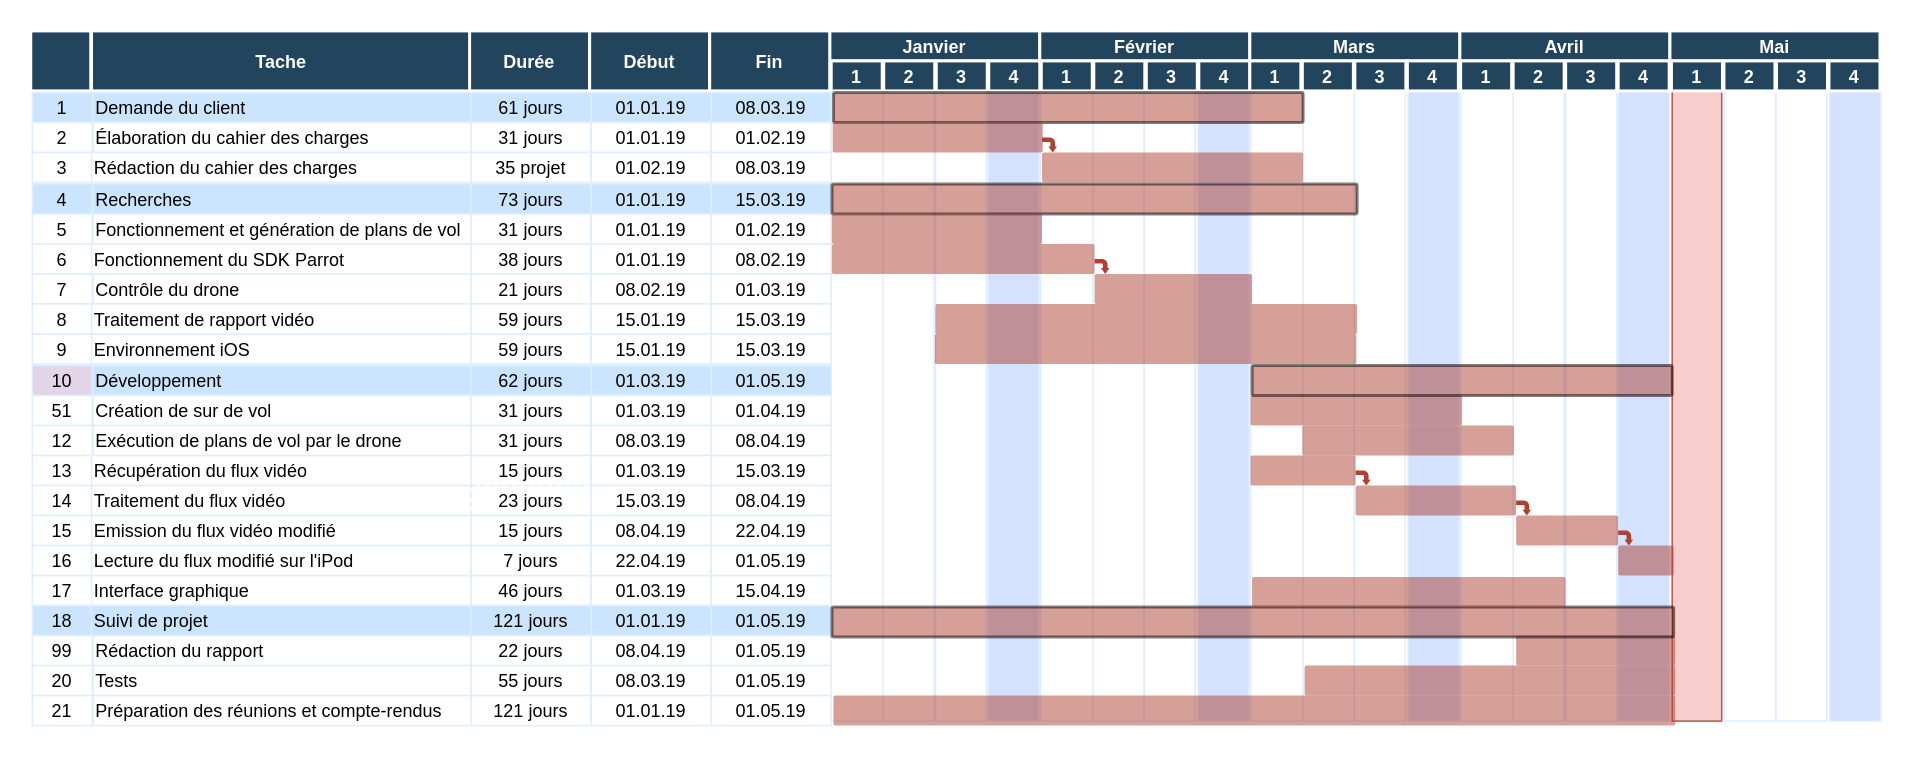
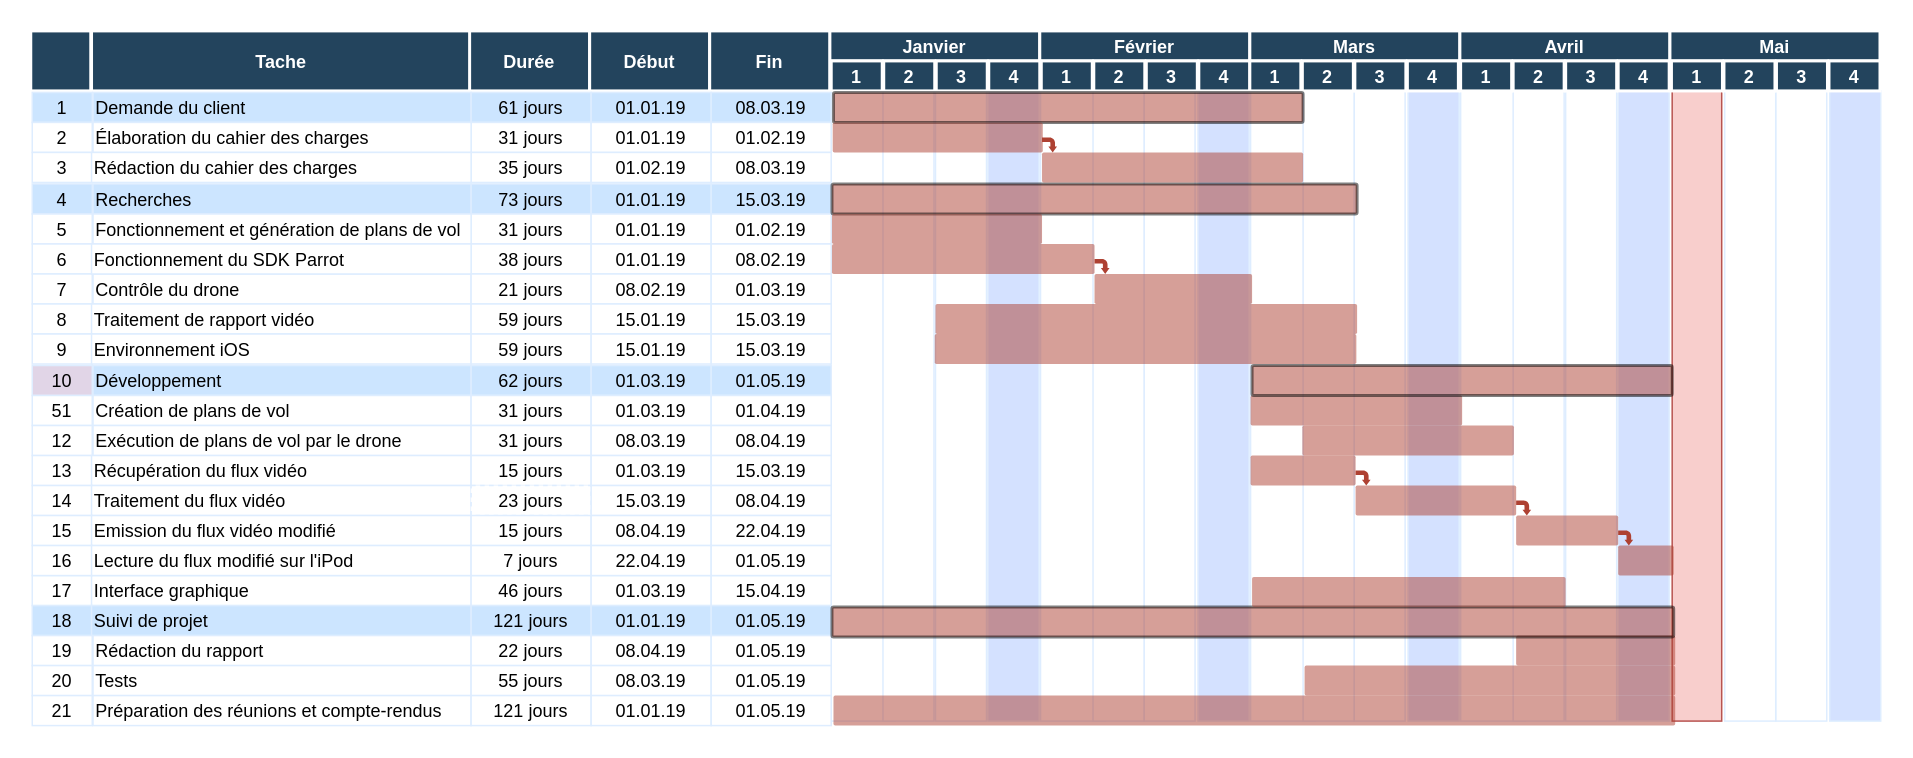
node "35 projet": label "35 projet" -> "35 jours"
node "Création de sur de vol": label "Création de sur de vol" -> "Création de plans de vol"
node "99": label "99" -> "19"
